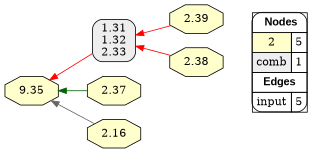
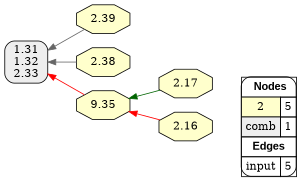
edge "2.39" -> "1.31 1.32 2.33": color red -> gray40
edge "2.38" -> "1.31 1.32 2.33": color red -> gray40
edge "1.31 1.32 2.33" -> "9.35": reversed
node "2.37": label "2.37" -> "2.17"
edge "2.16" -> "9.35": color gray40 -> red
